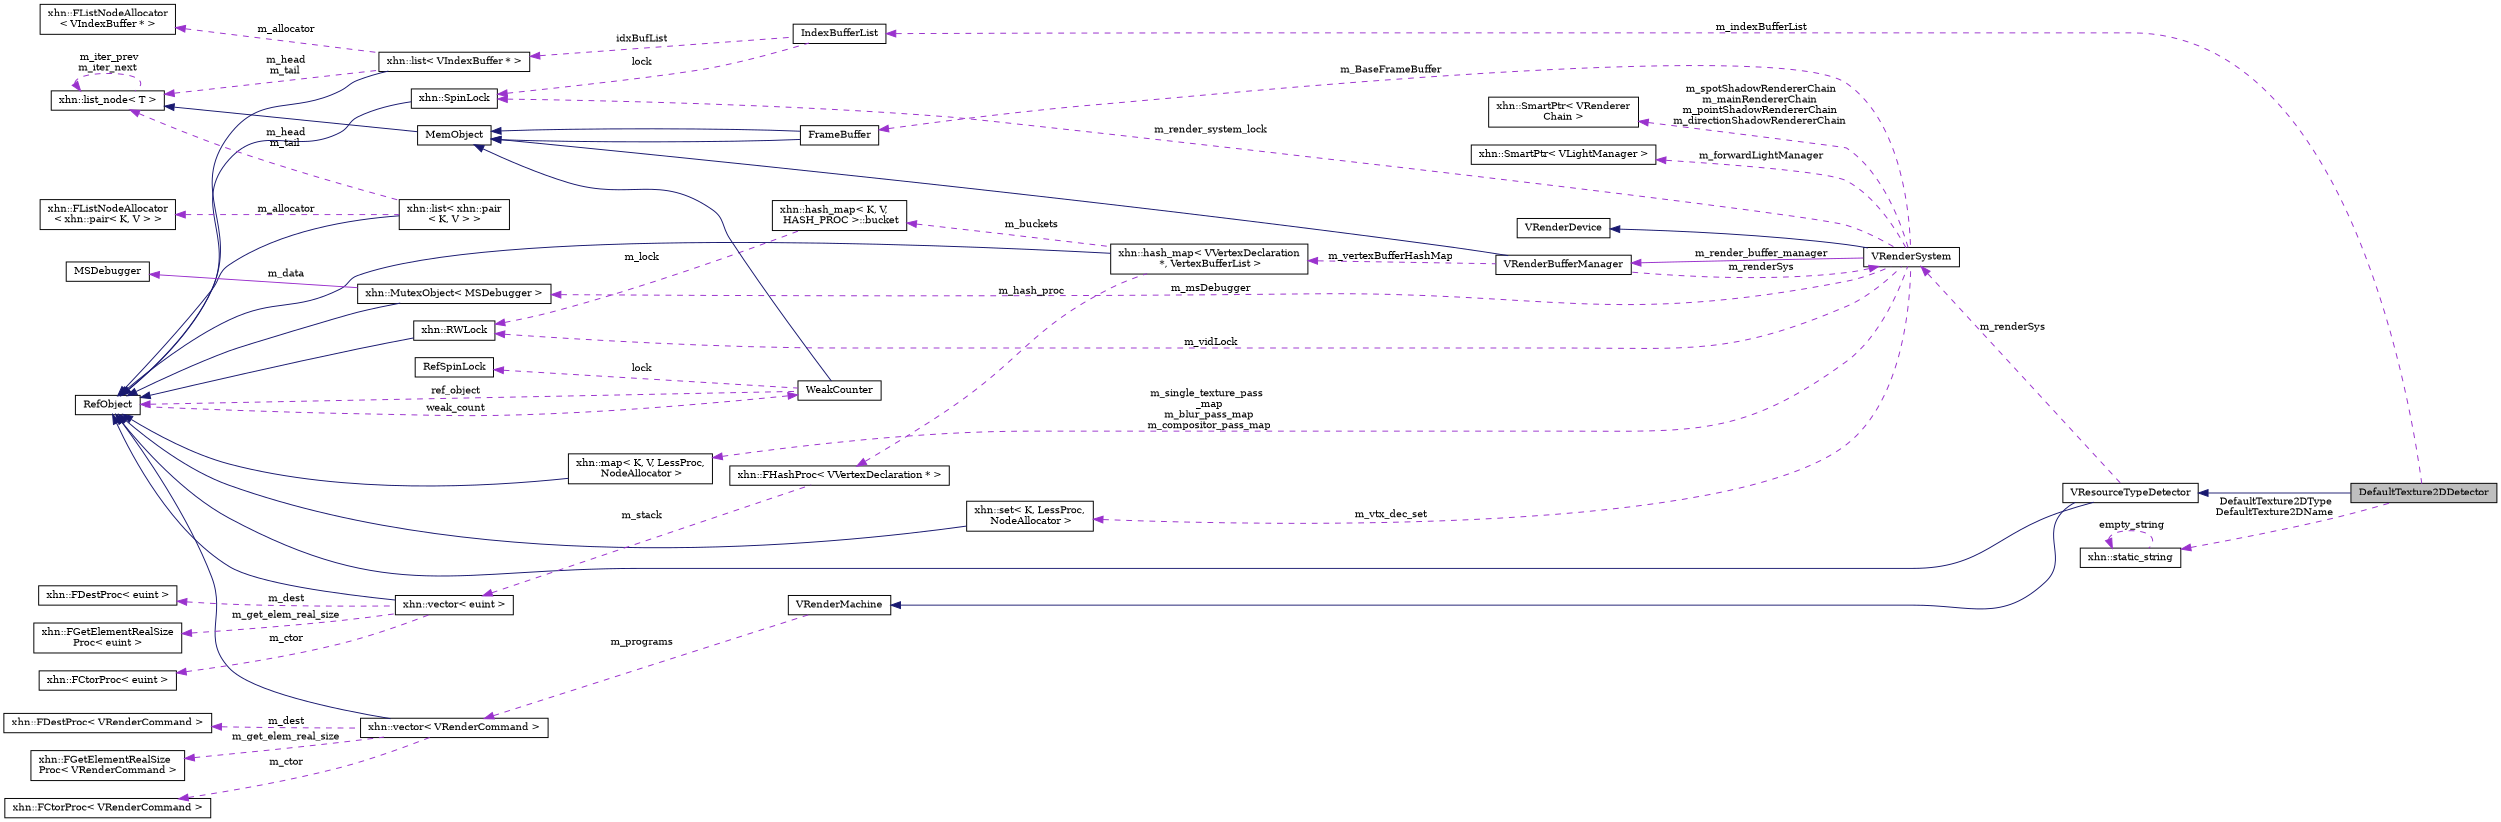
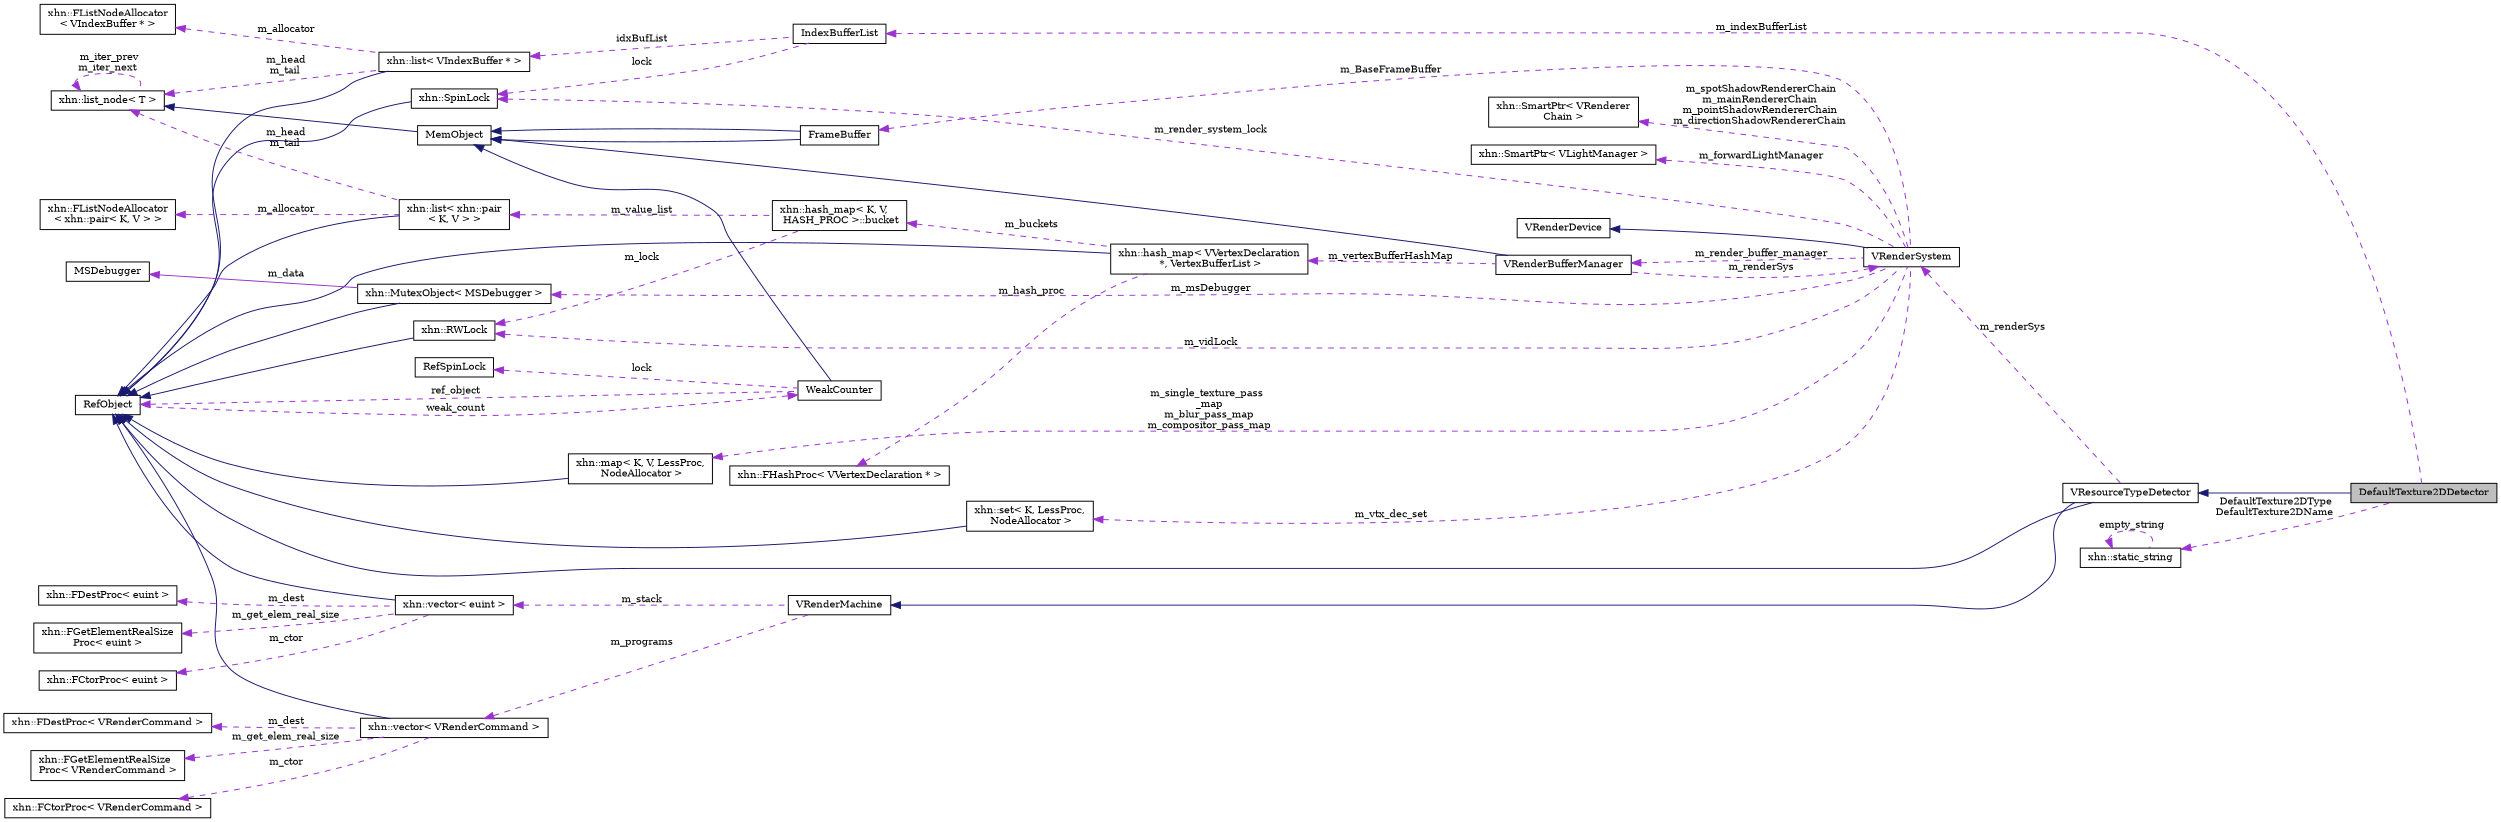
edge "xhn::hash_map< K, V, HASH_PROC >::bucket" -> "xhn::list< xhn::pair < K, V > >": added, label "m_value_list"
edge "VRenderSystem" -> "VRenderBufferManager": style solid -> dashed
edge "xhn::FHashProc< VVertexDeclaration * >" -> "xhn::vector< euint >": now "VRenderMachine" -> "xhn::vector< euint >"
